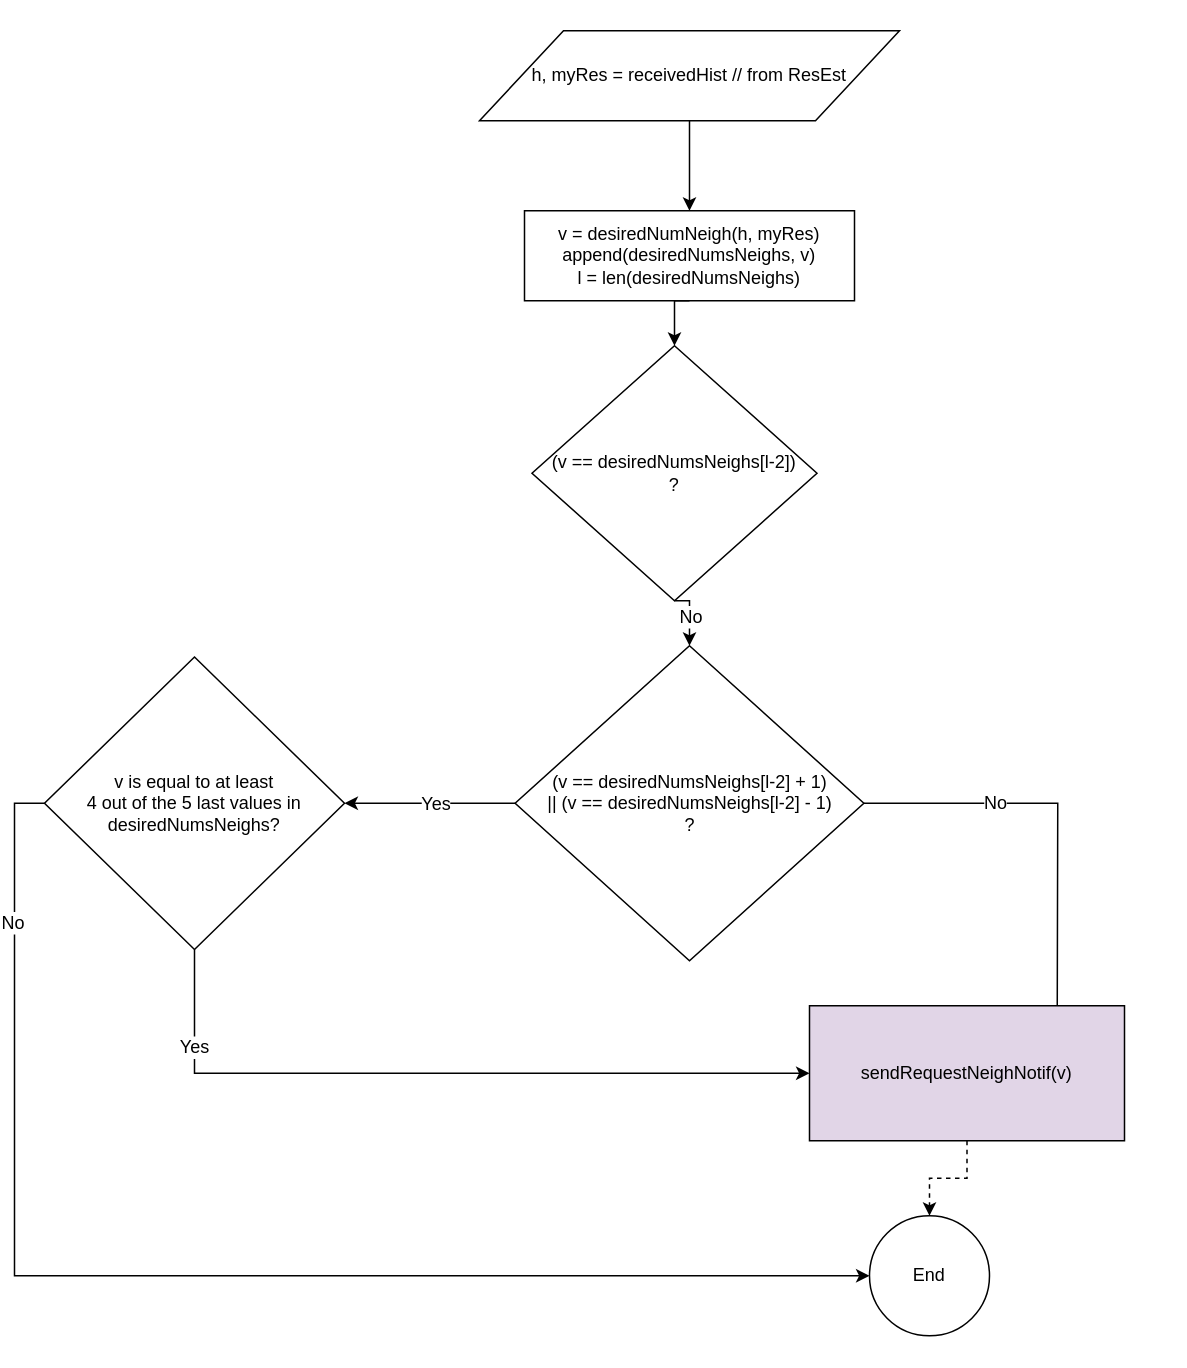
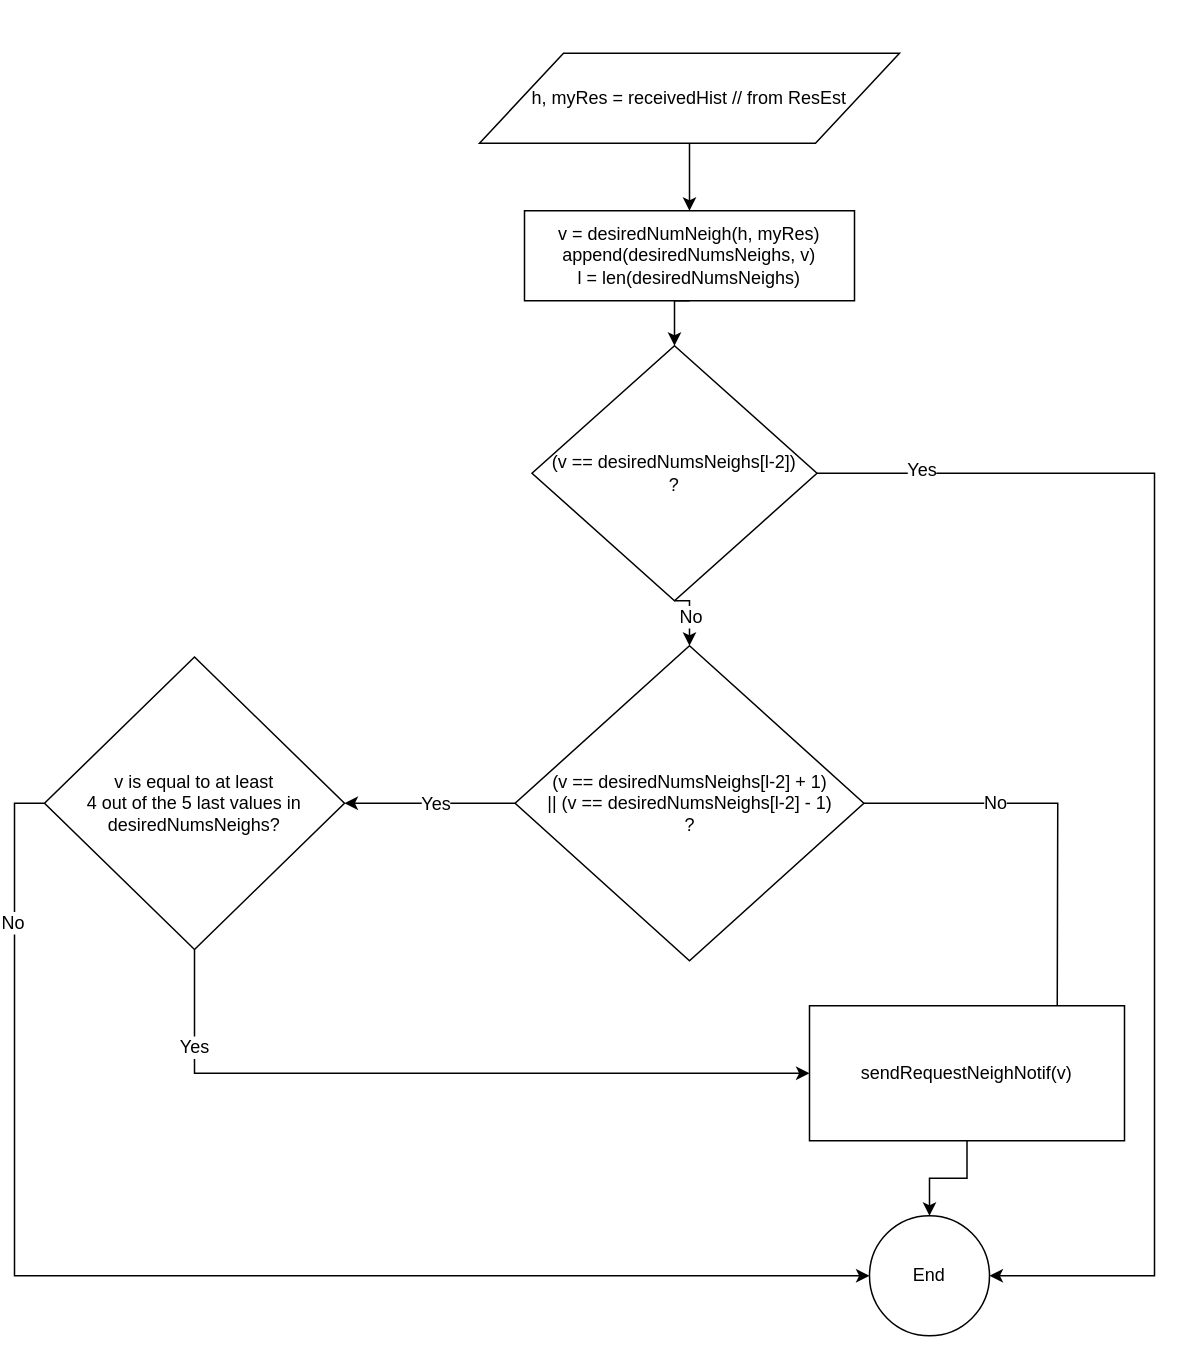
node "h, myRes = receivedHist // from ResEst": moved (689, 76) -> (689, 98)
edge "(v == desiredNumsNeighs[l-2]) ?" -> "End": added, label "Yes"
node "sendRequestNeighNotif(v)": fillcolor #e1d5e7 -> #ffffff
edge "sendRequestNeighNotif(v)" -> "End": style dashed -> solid
